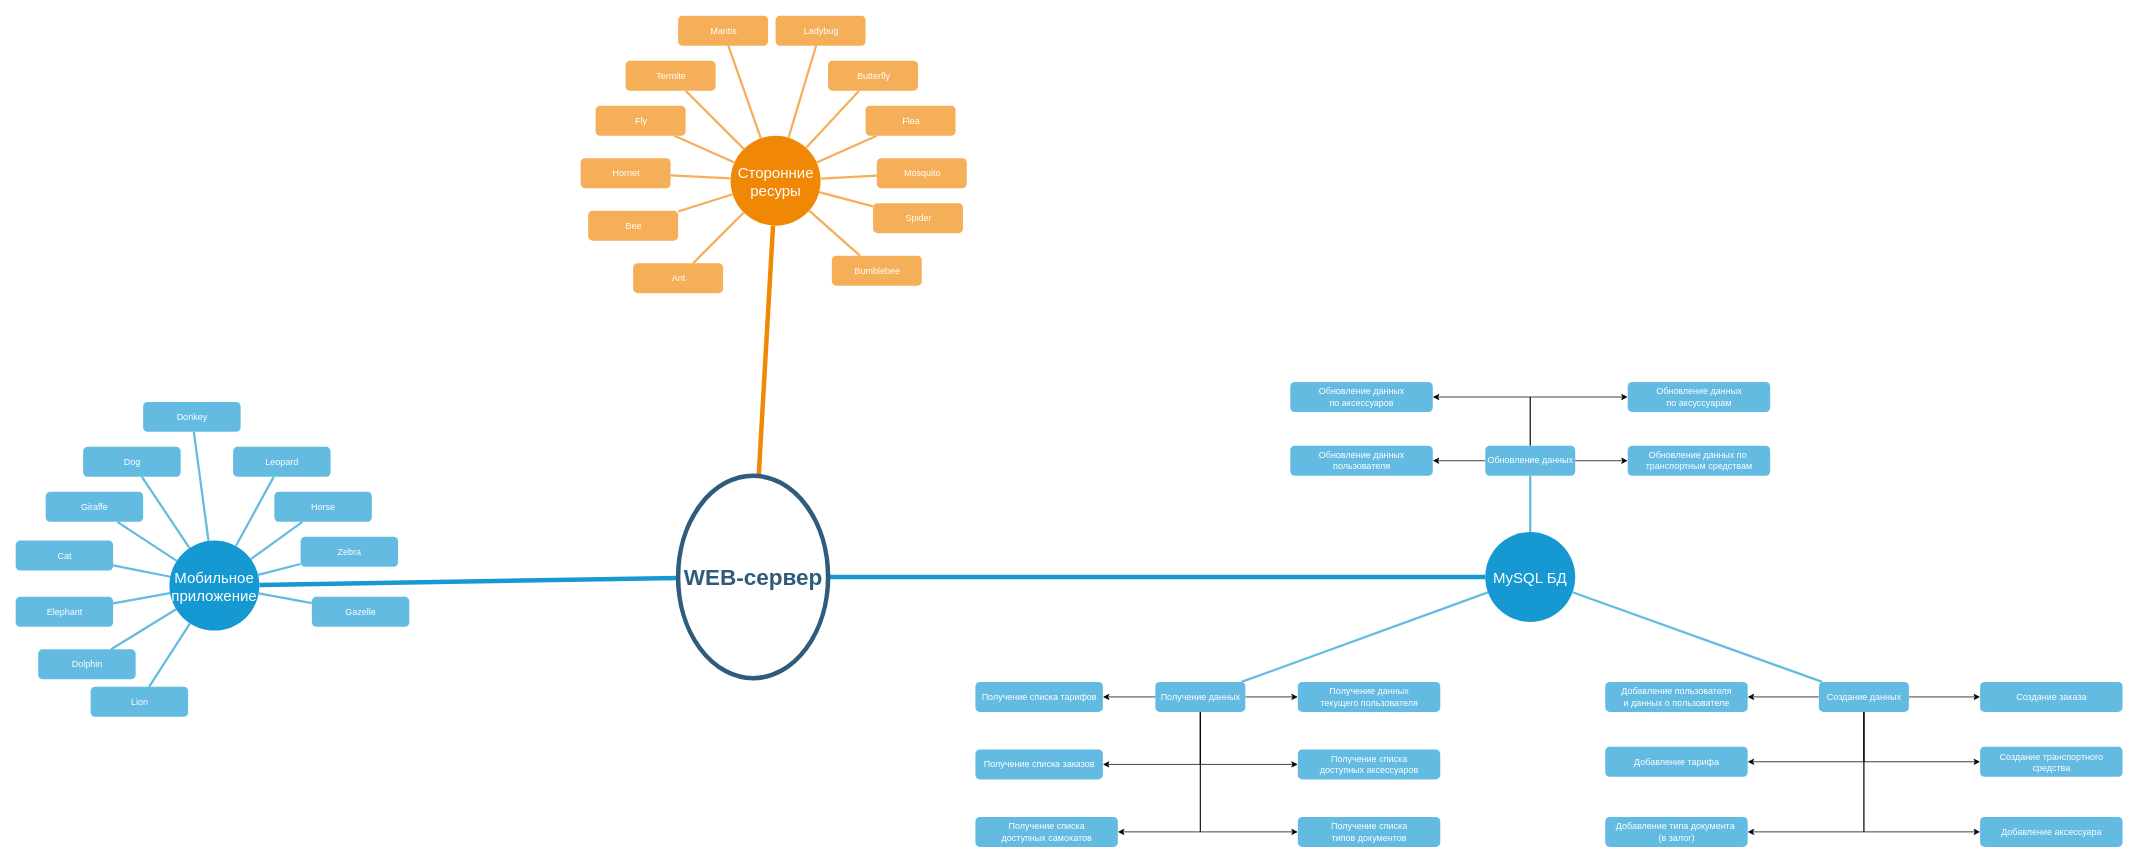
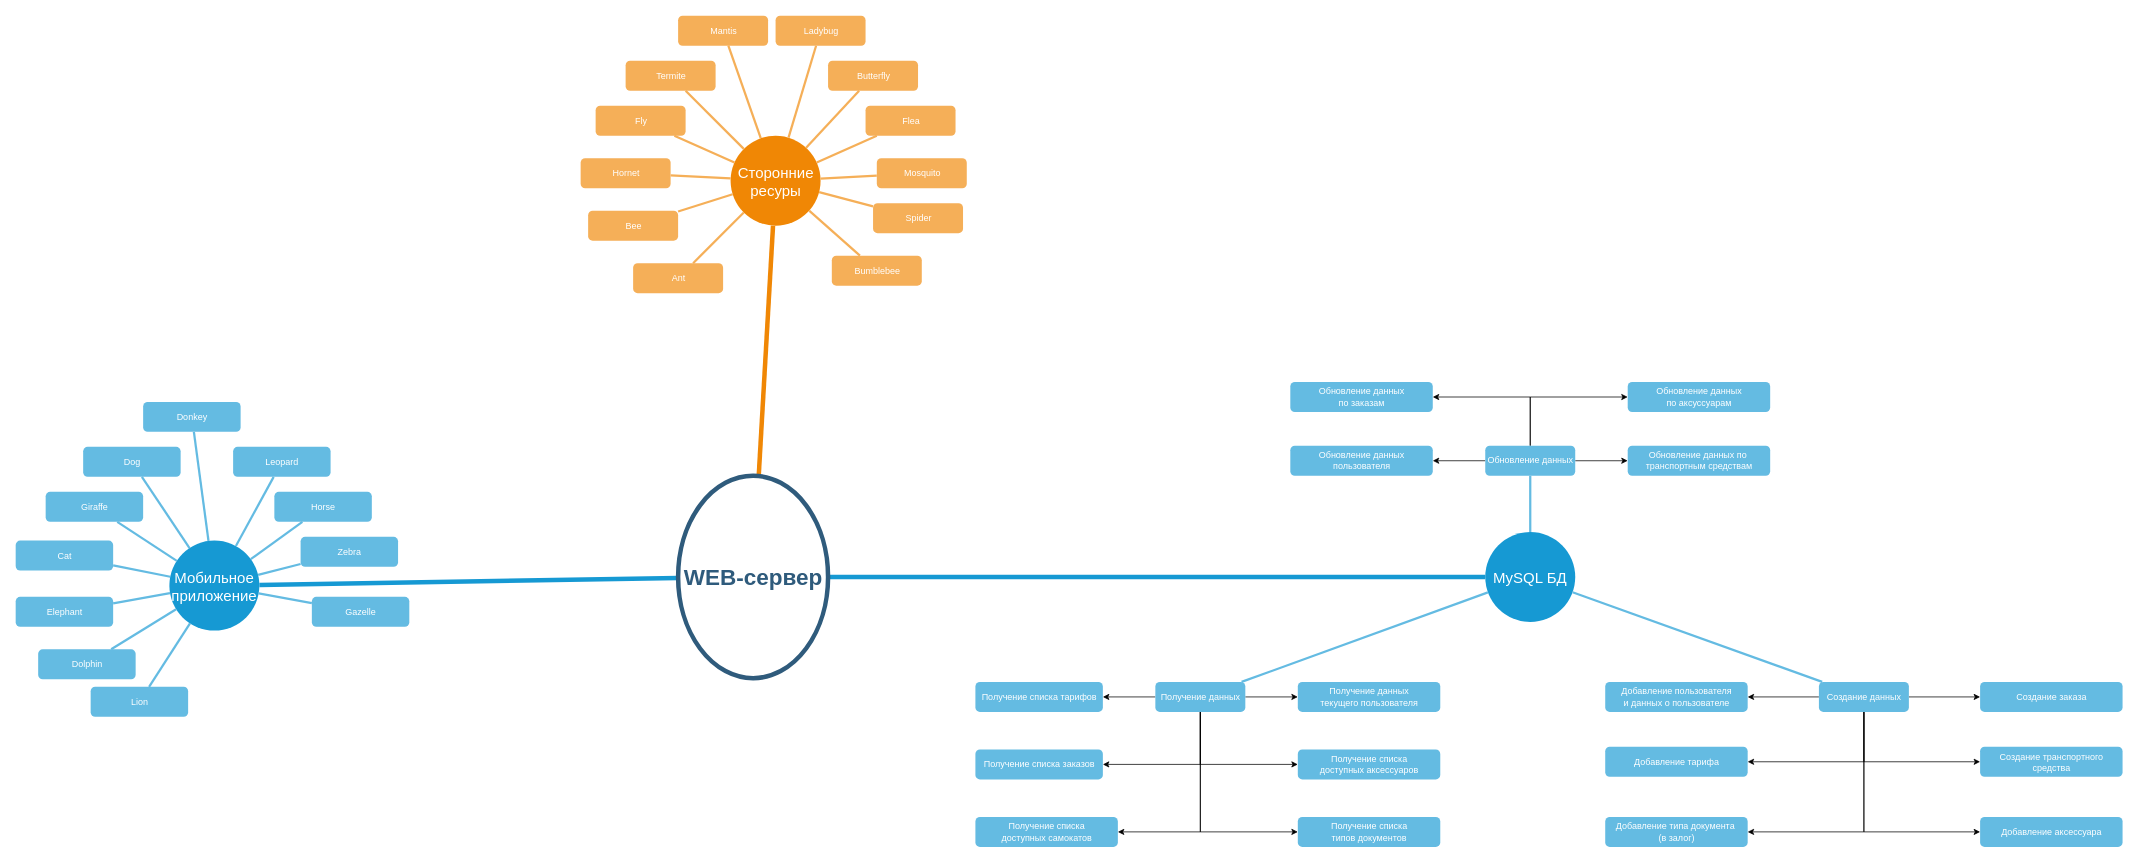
node "Обновление данных по аксессуаров": label "Обновление данных по аксессуаров" -> "Обновление данных по заказам"
